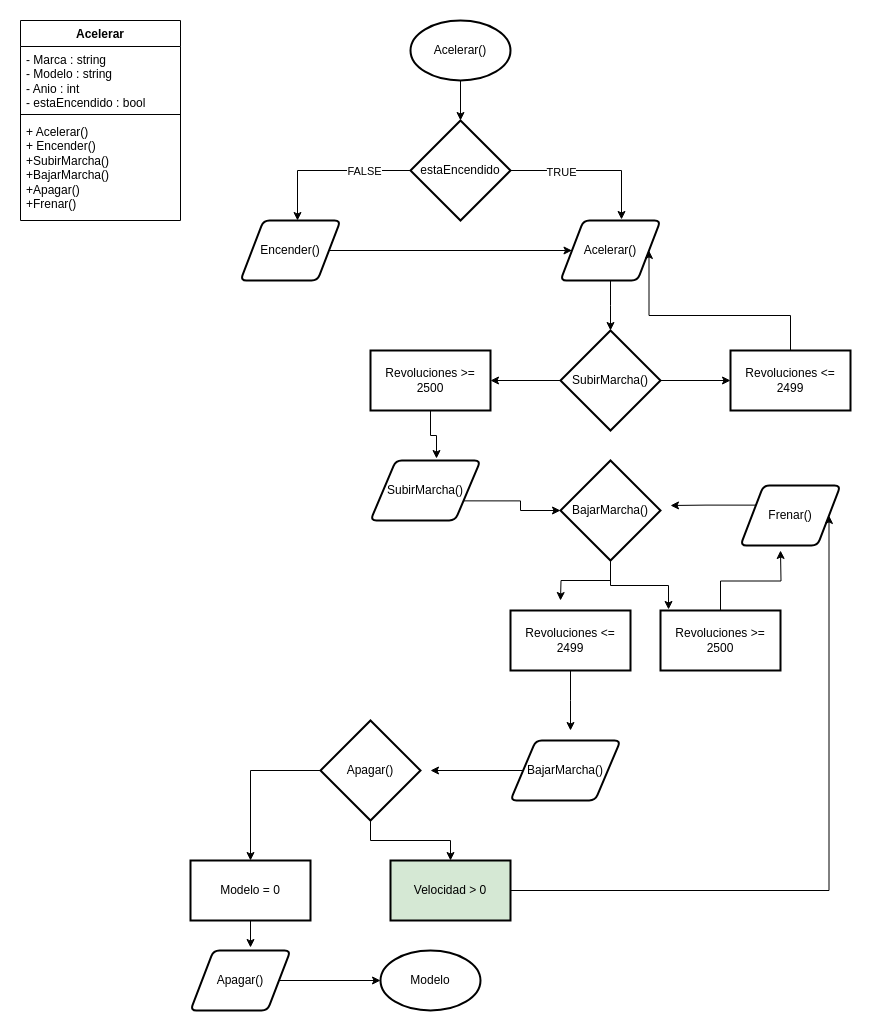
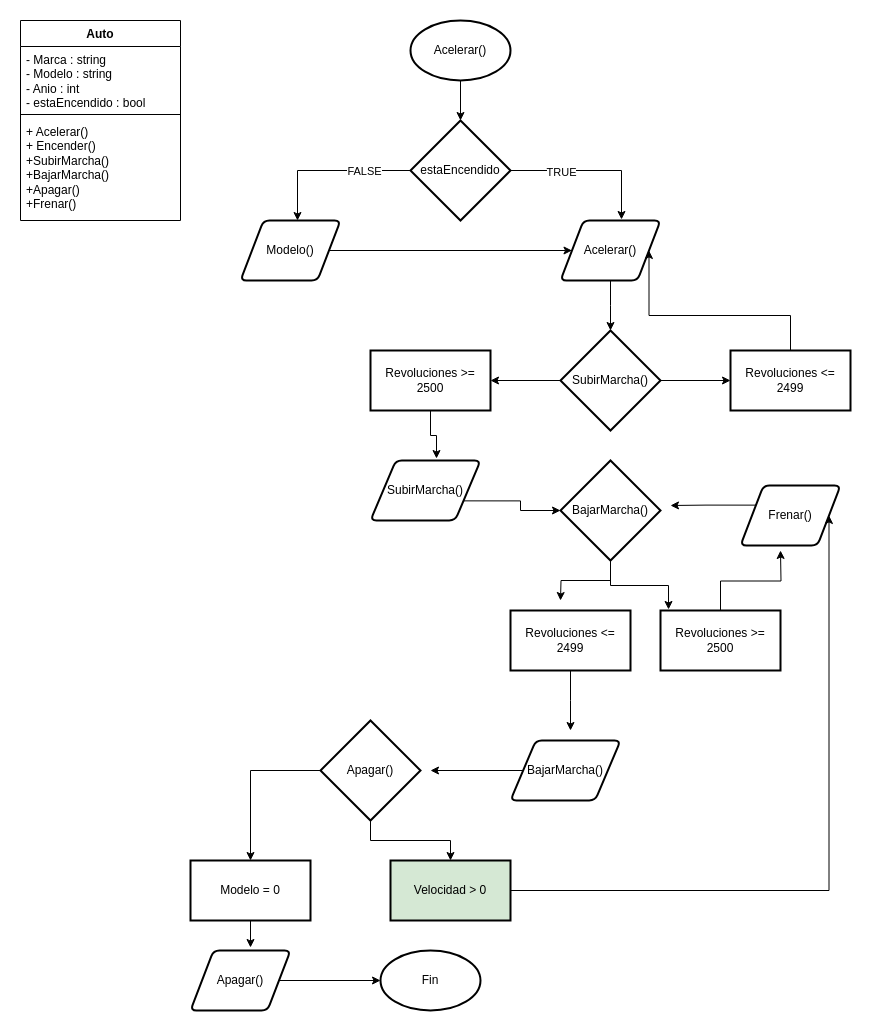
node "Acelerar": label "Acelerar" -> "Auto"
node "Encender()": label "Encender()" -> "Modelo()"
node "Modelo": label "Modelo" -> "Fin"
